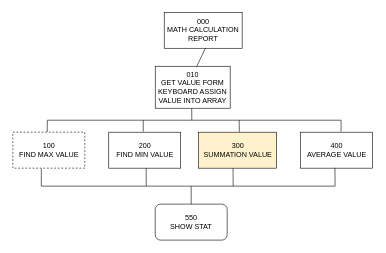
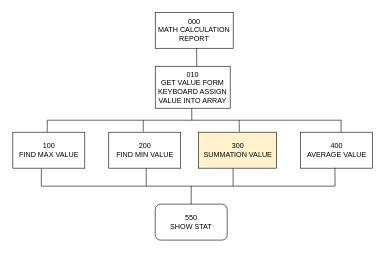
node "000 MATH CALCULATION REPORT": moved (203, 30) -> (194, 30)
node "100 FIND MAX VALUE": style dashed -> solid
